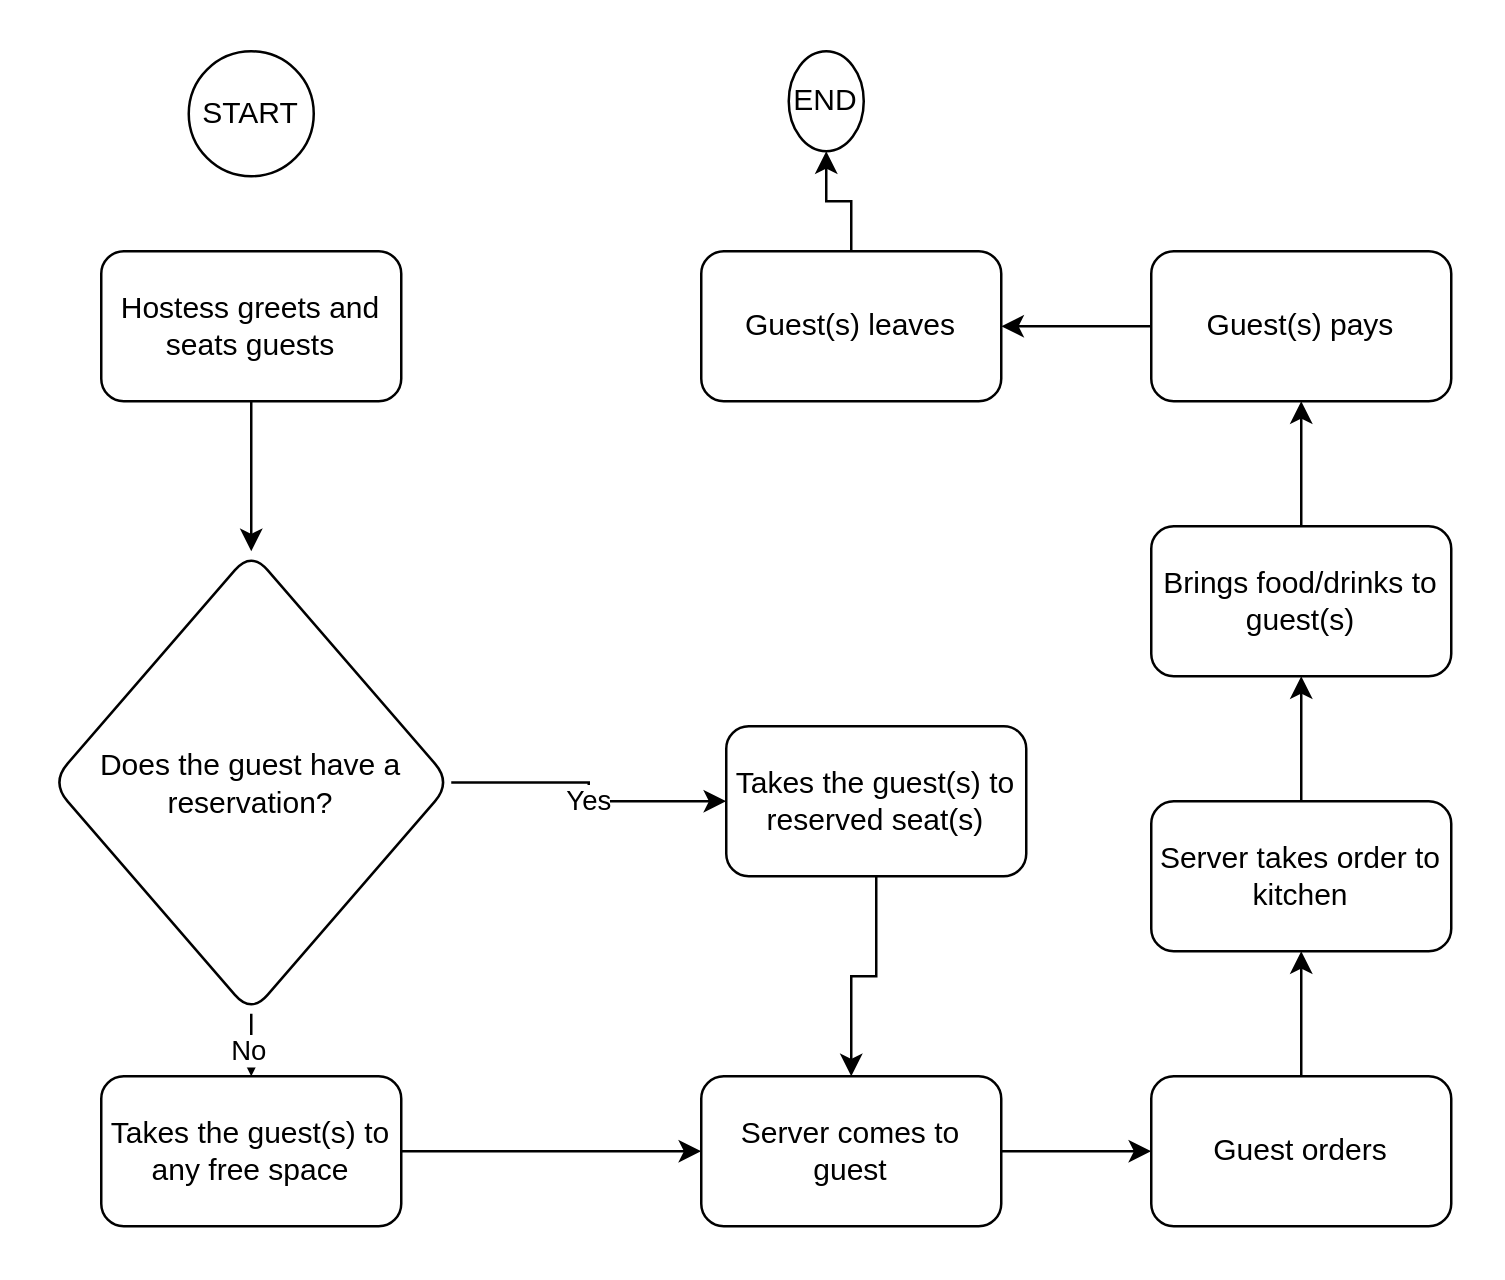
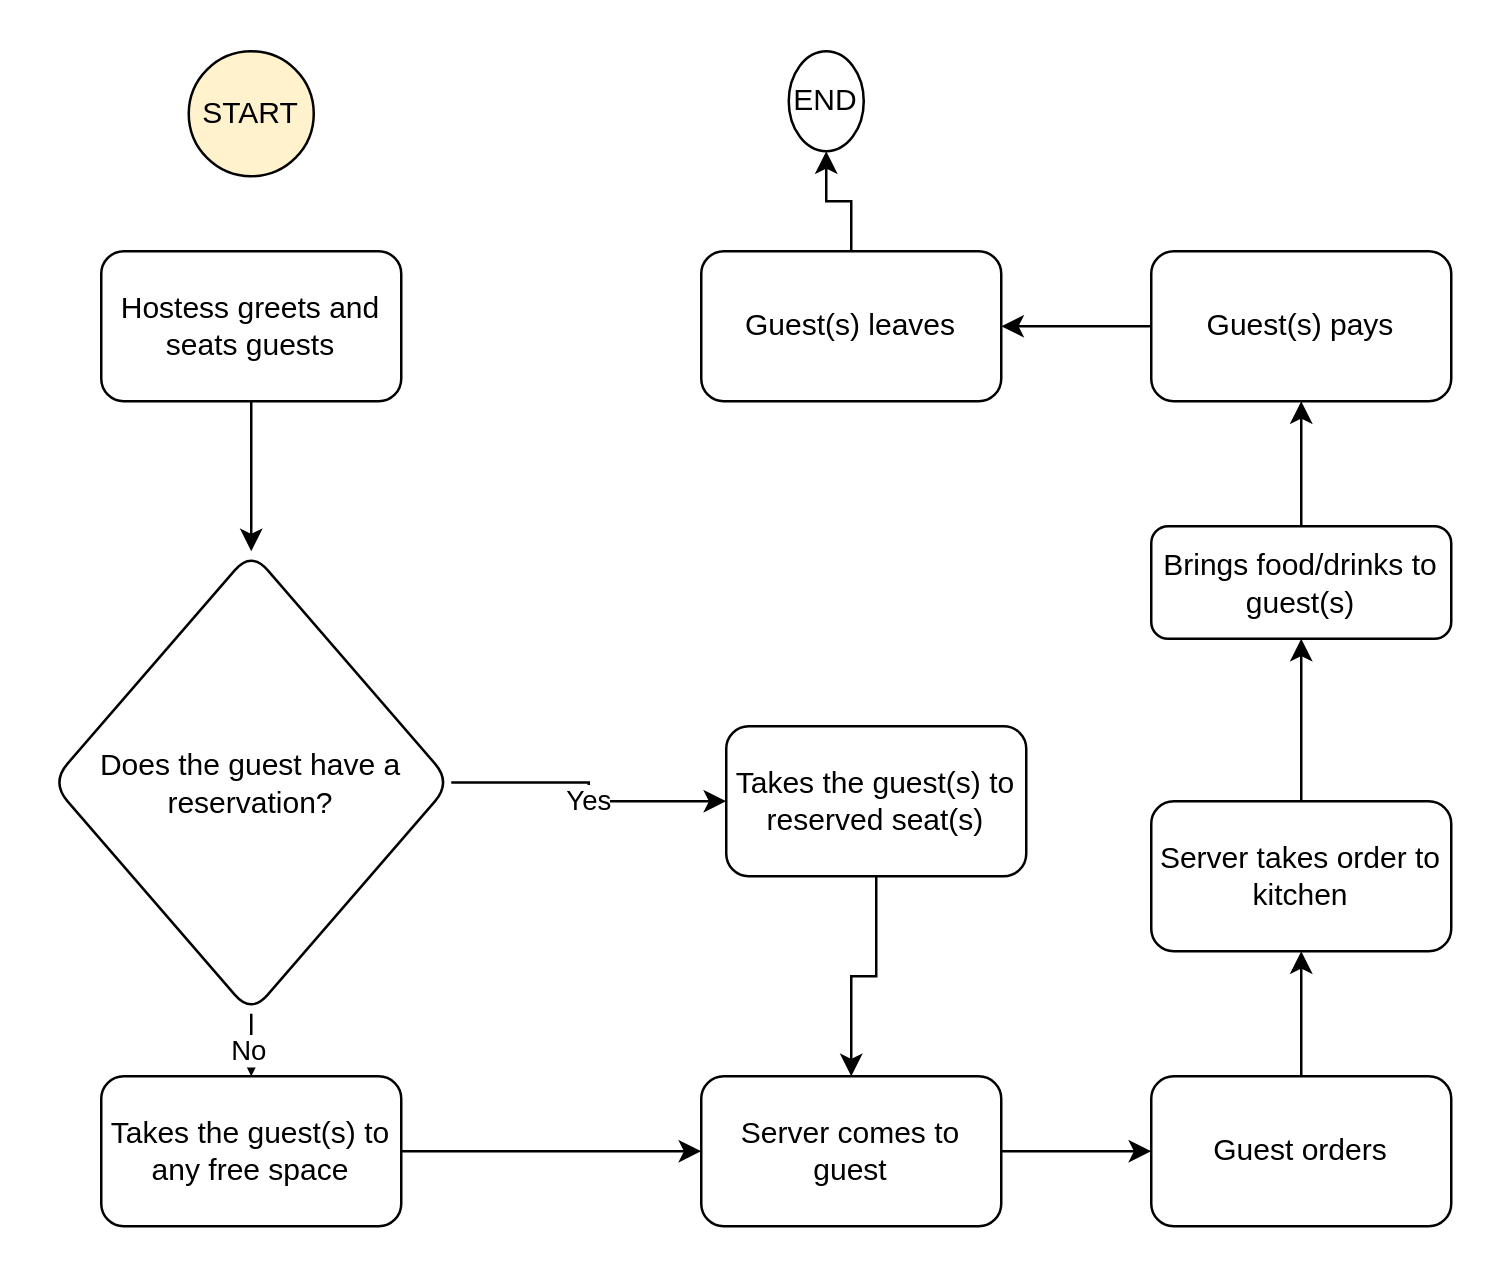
node "START": fillcolor #ffffff -> #fff2cc
node "Brings food/drinks to guest(s)": size 300x150 -> 300x113
